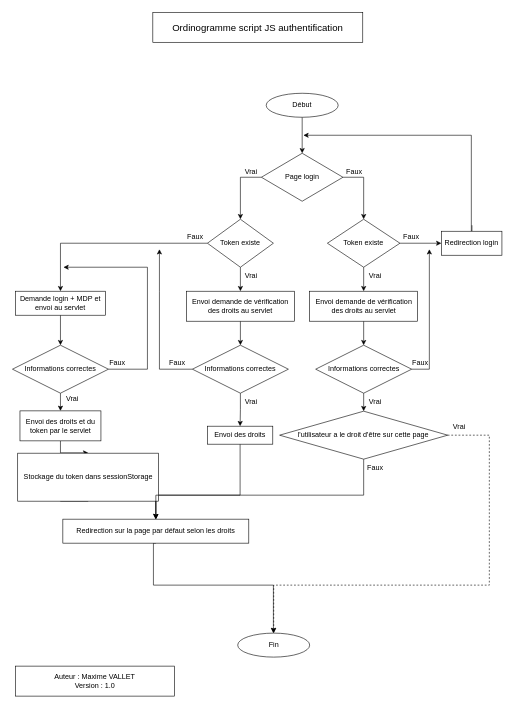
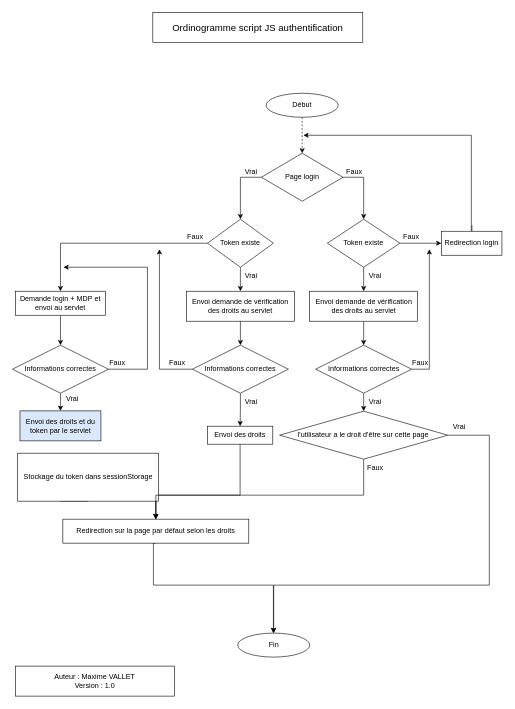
edge "Début" -> "Page login": style solid -> dashed
node "Envoi des droits et du token par le servlet": fillcolor #ffffff -> #dae8fc
edge "Envoi des droits et du token par le servlet" -> "Stockage du token dans sessionStorage": removed
edge "l'utilisateur a le droit d'être sur cette page" -> "Fin": style dashed -> solid
